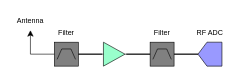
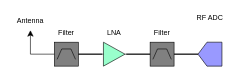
node "LNA": added
node "RF ADC": moved (210, 33) -> (210, 18)
